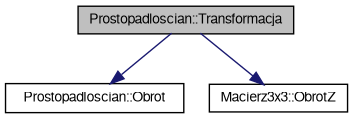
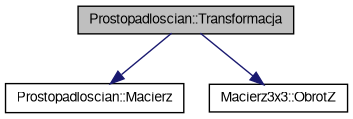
node "Prostopadloscian::Obrot": label "Prostopadloscian::Obrot" -> "Prostopadloscian::Macierz"
